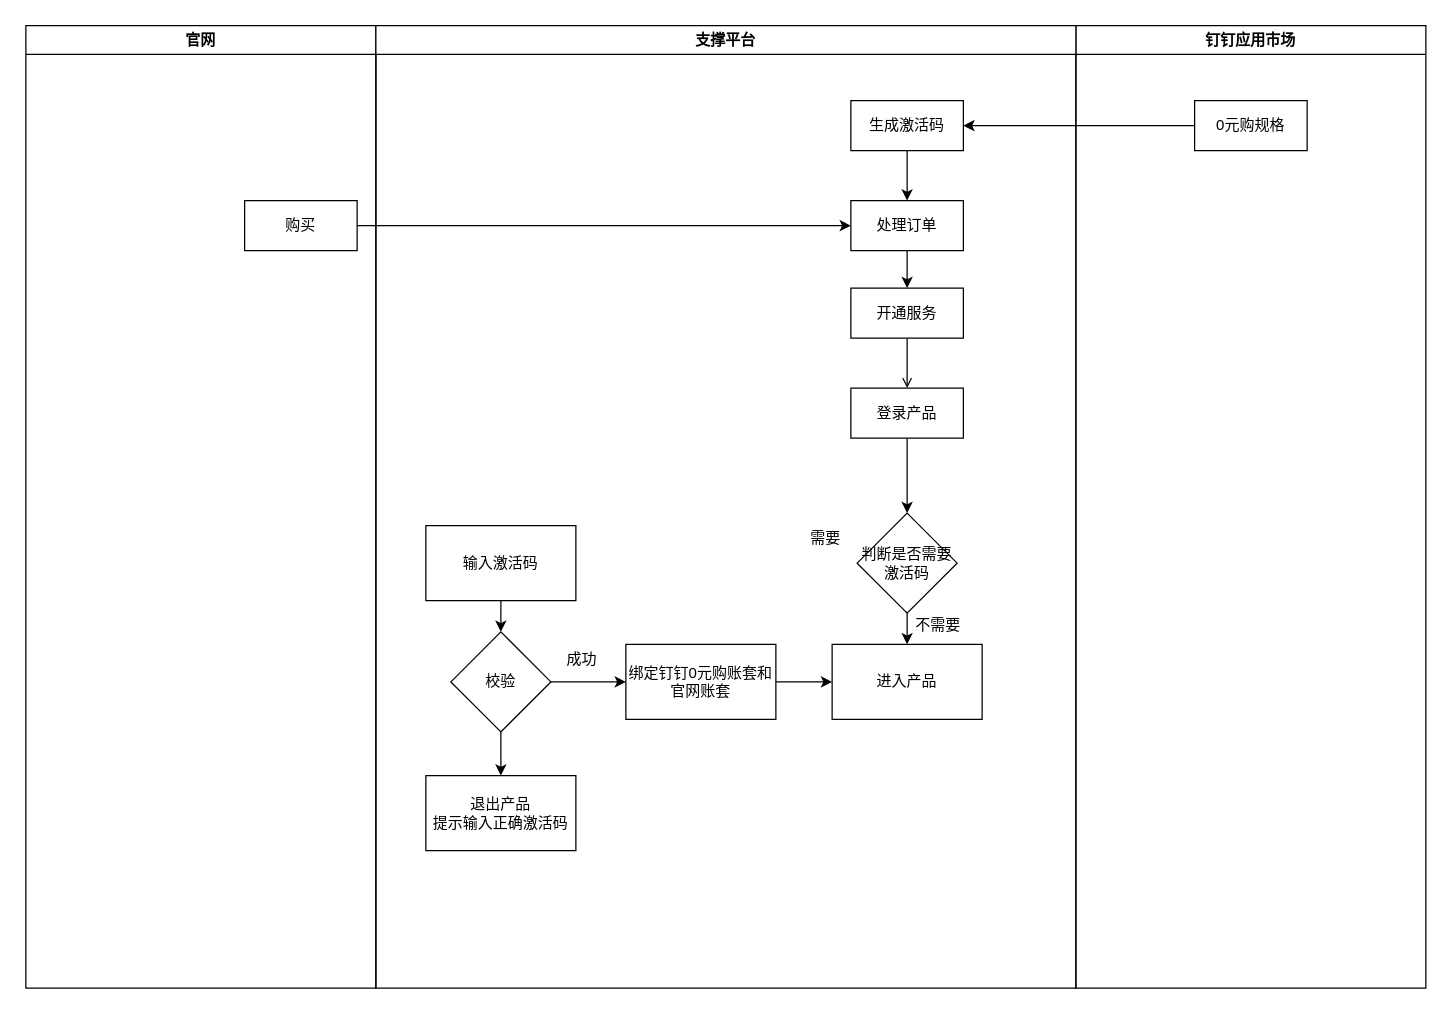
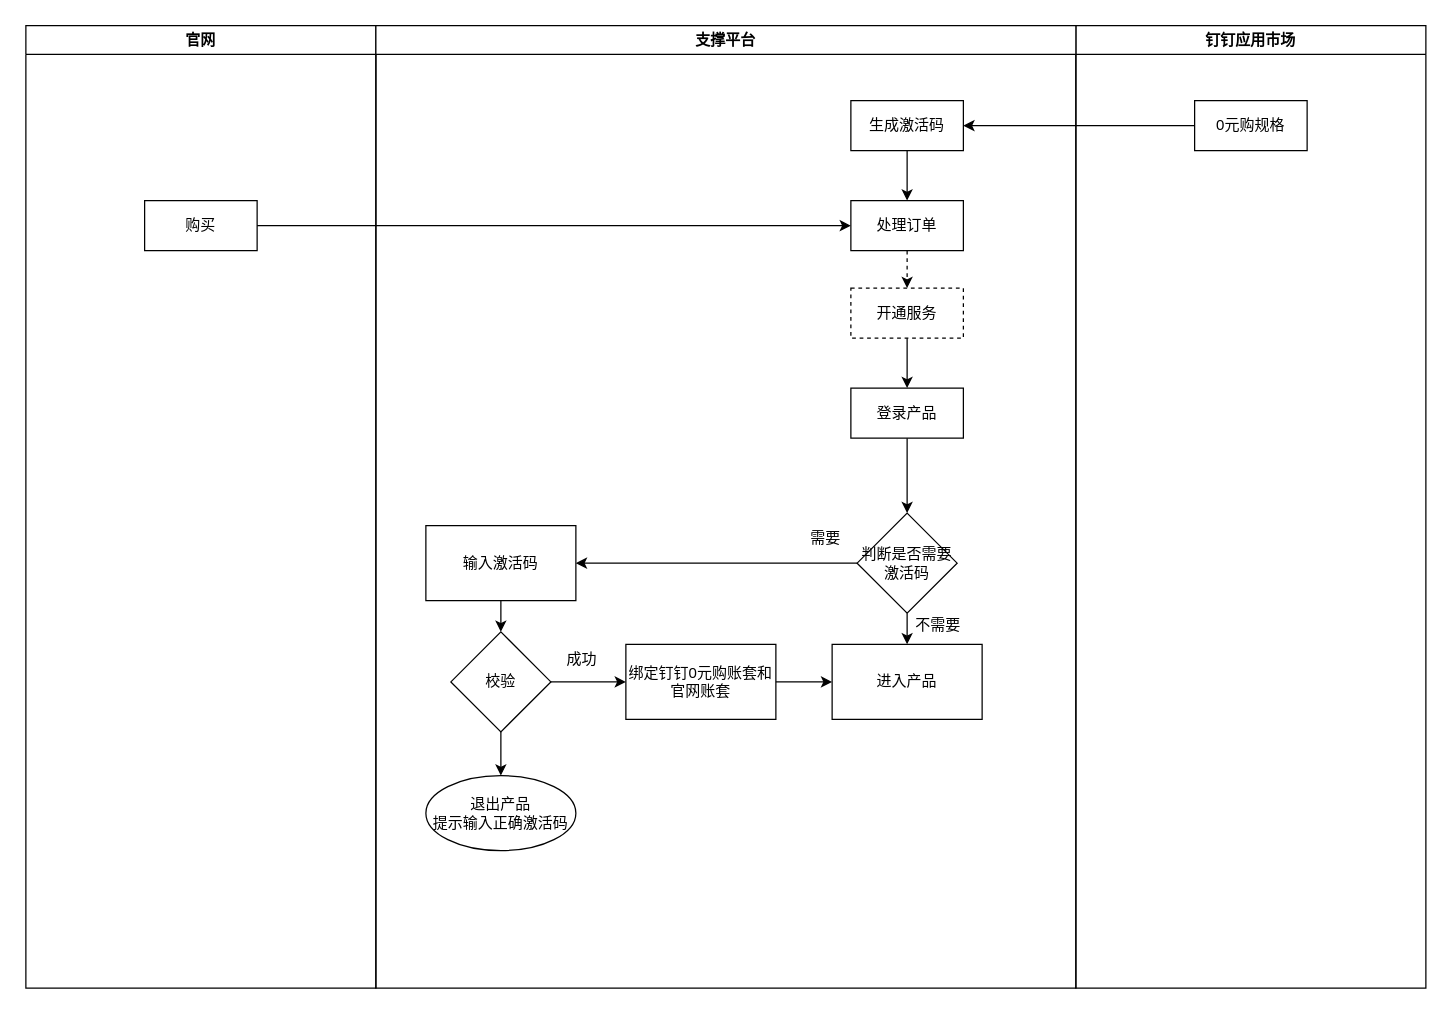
node "购买": moved (301, 226) -> (201, 226)
edge "处理订单" -> "开通服务": style solid -> dashed
node "开通服务": style solid -> dashed
edge "开通服务" -> "登录产品": arrowhead open -> classic
edge "判断是否需要激活码" -> "输入激活码": added
node "退出产品 提示输入正确激活码": shape rectangle -> ellipse
